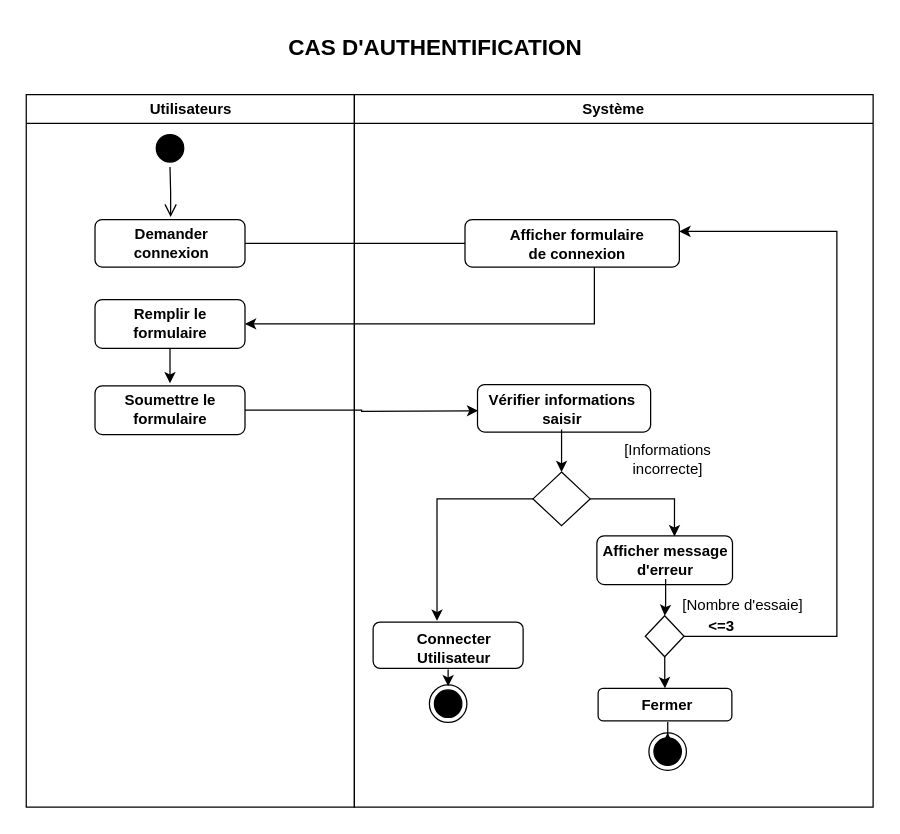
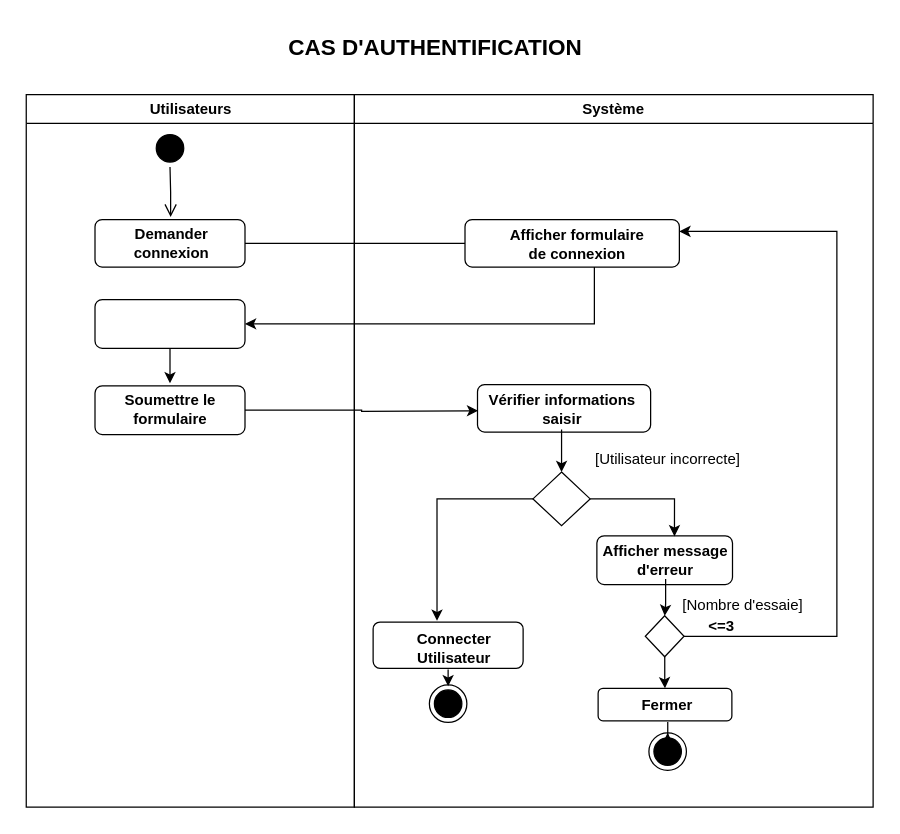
node "Remplir le formulaire": removed
node "[Informations incorrecte]": label "[Informations incorrecte]" -> "[Utilisateur incorrecte]"
